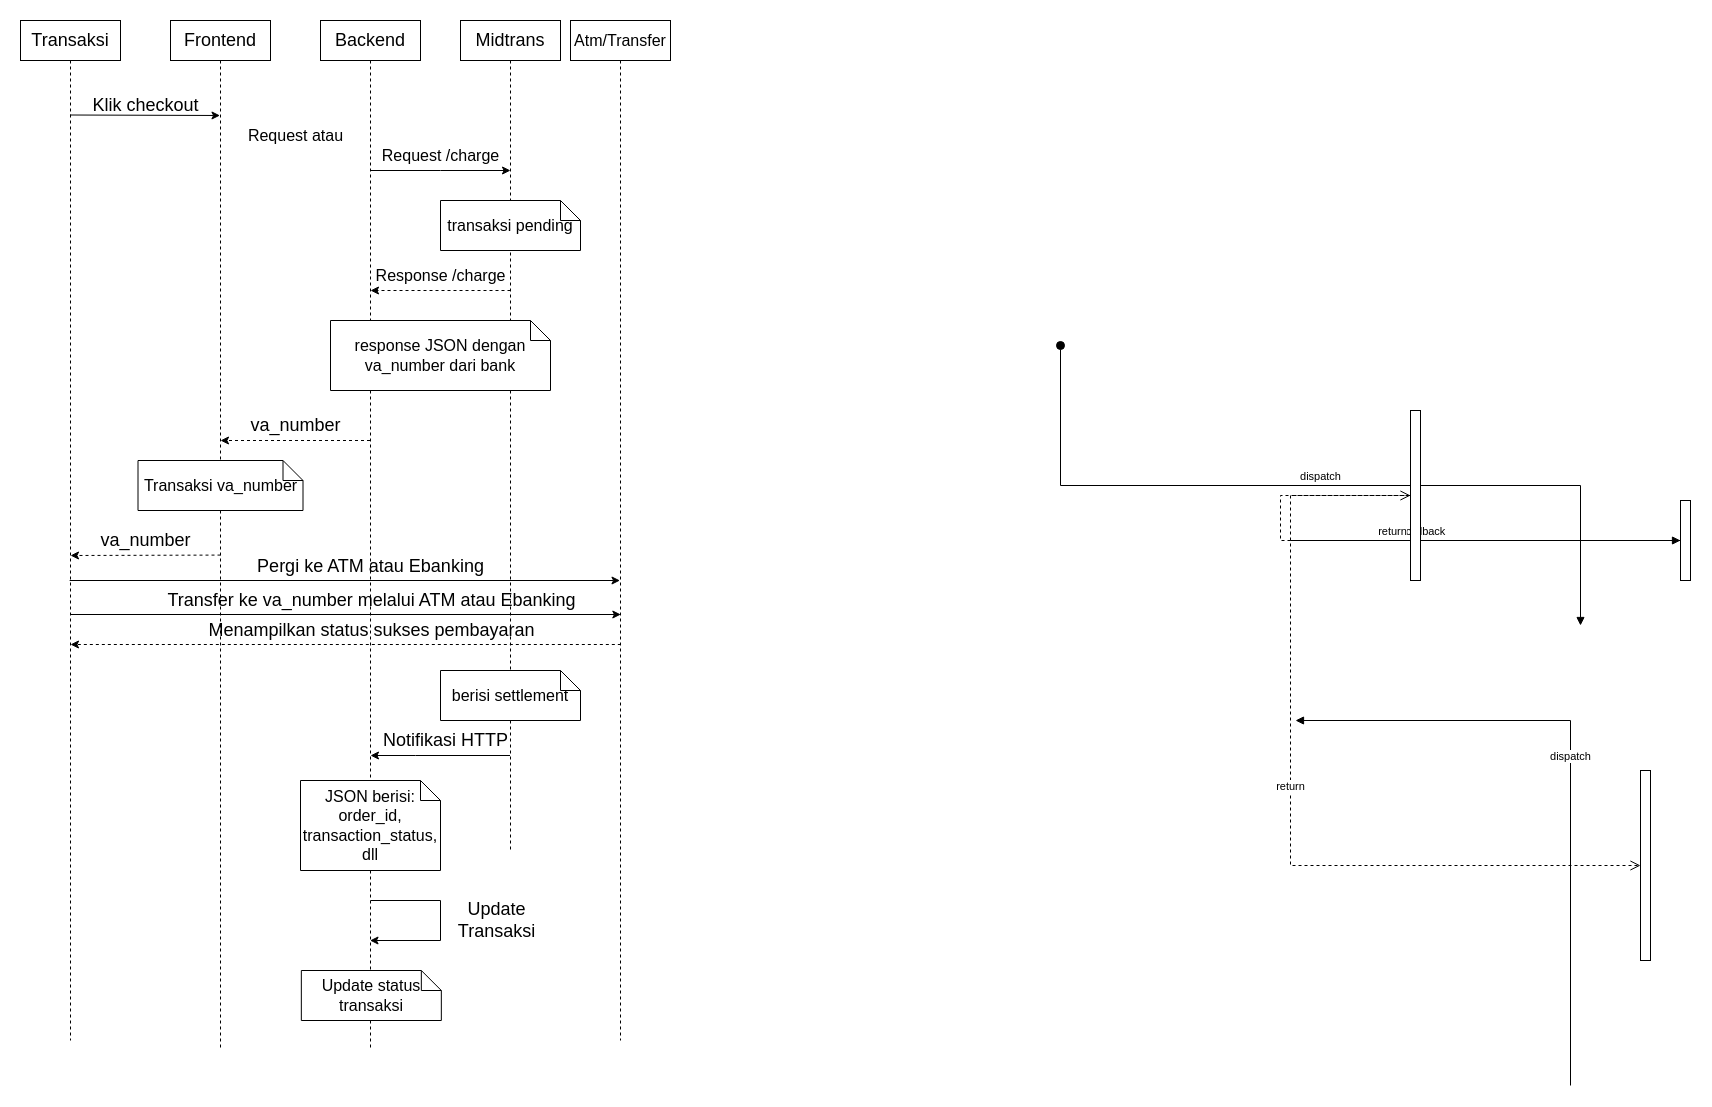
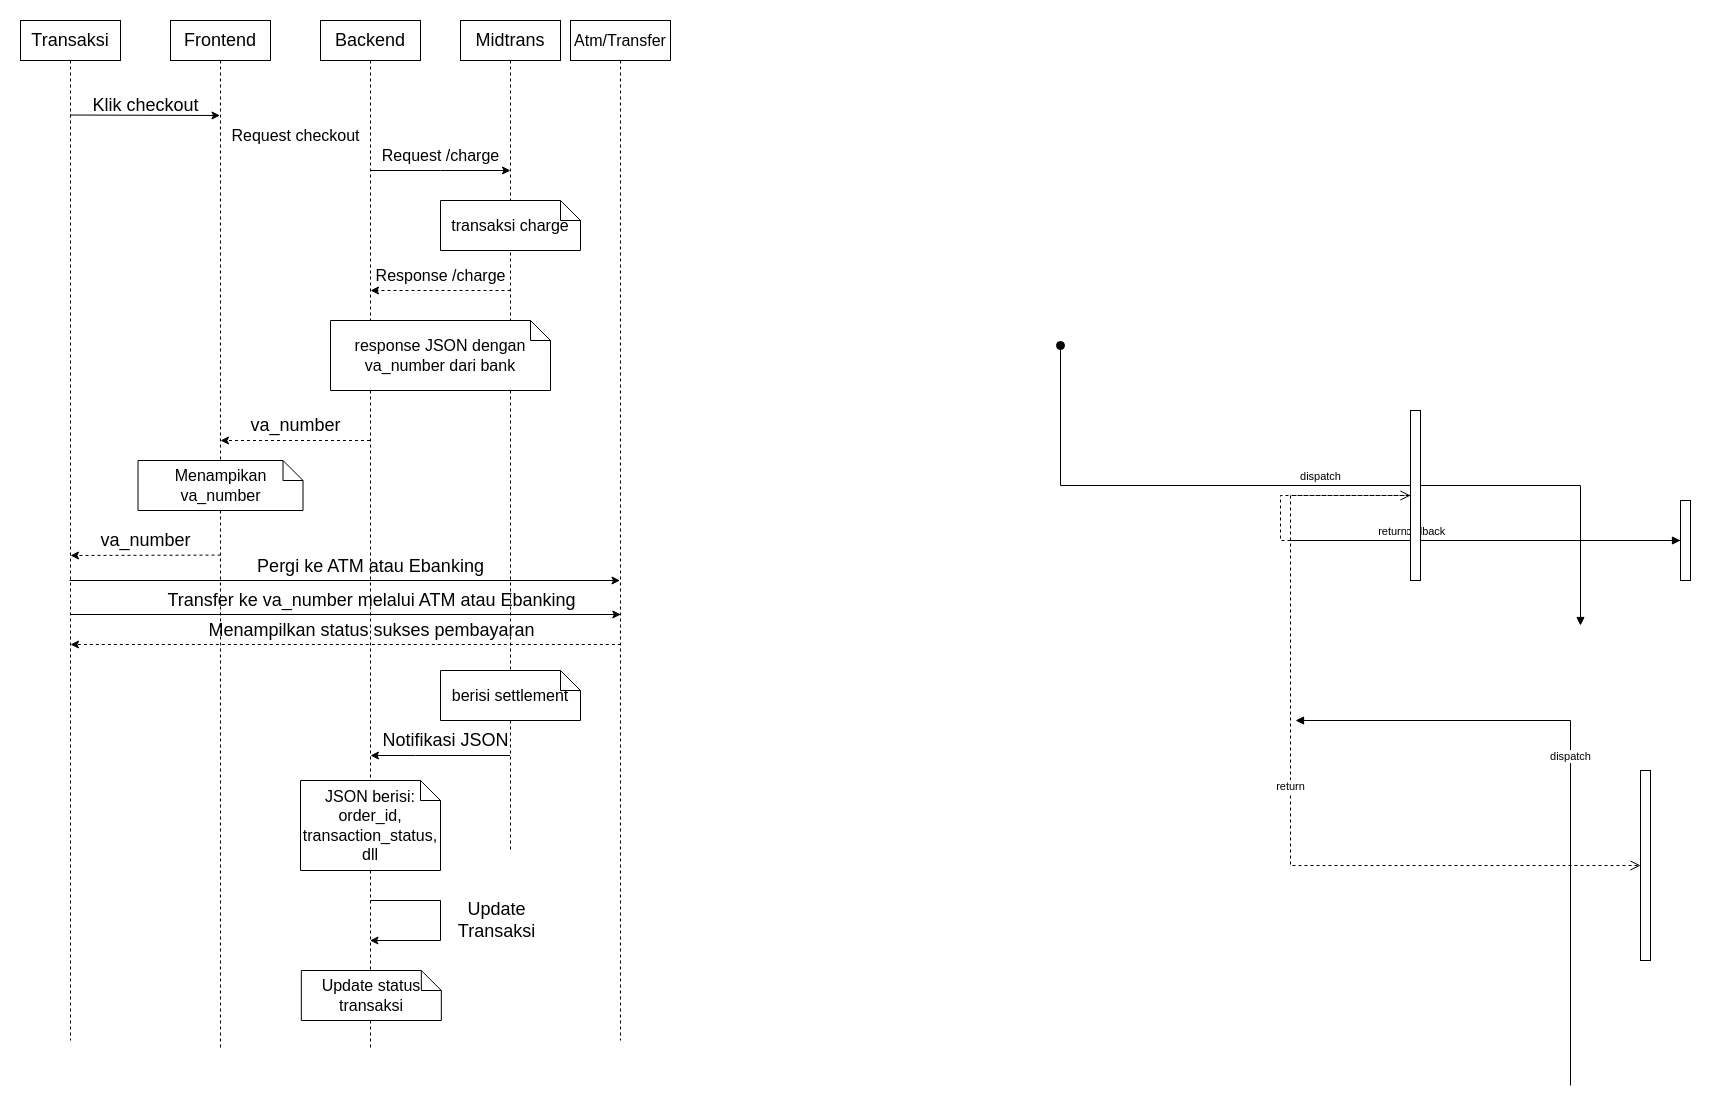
node "Request atau": label "Request atau" -> "Request checkout"
node "transaksi pending": label "transaksi pending" -> "transaksi charge"
node "Transaksi va_number": label "Transaksi va_number" -> "Menampikan va_number"
node "Notifikasi HTTP": label "Notifikasi HTTP" -> "Notifikasi JSON"
